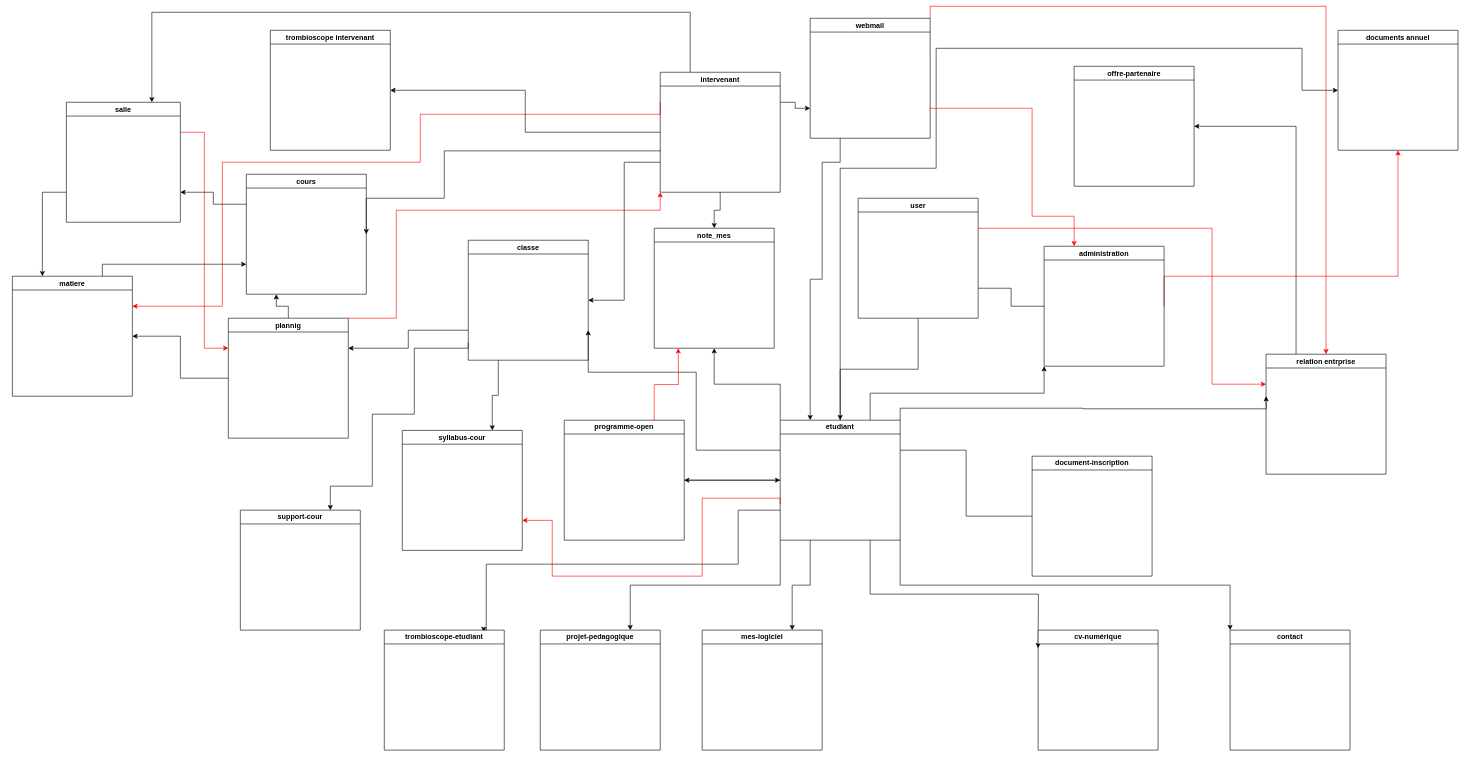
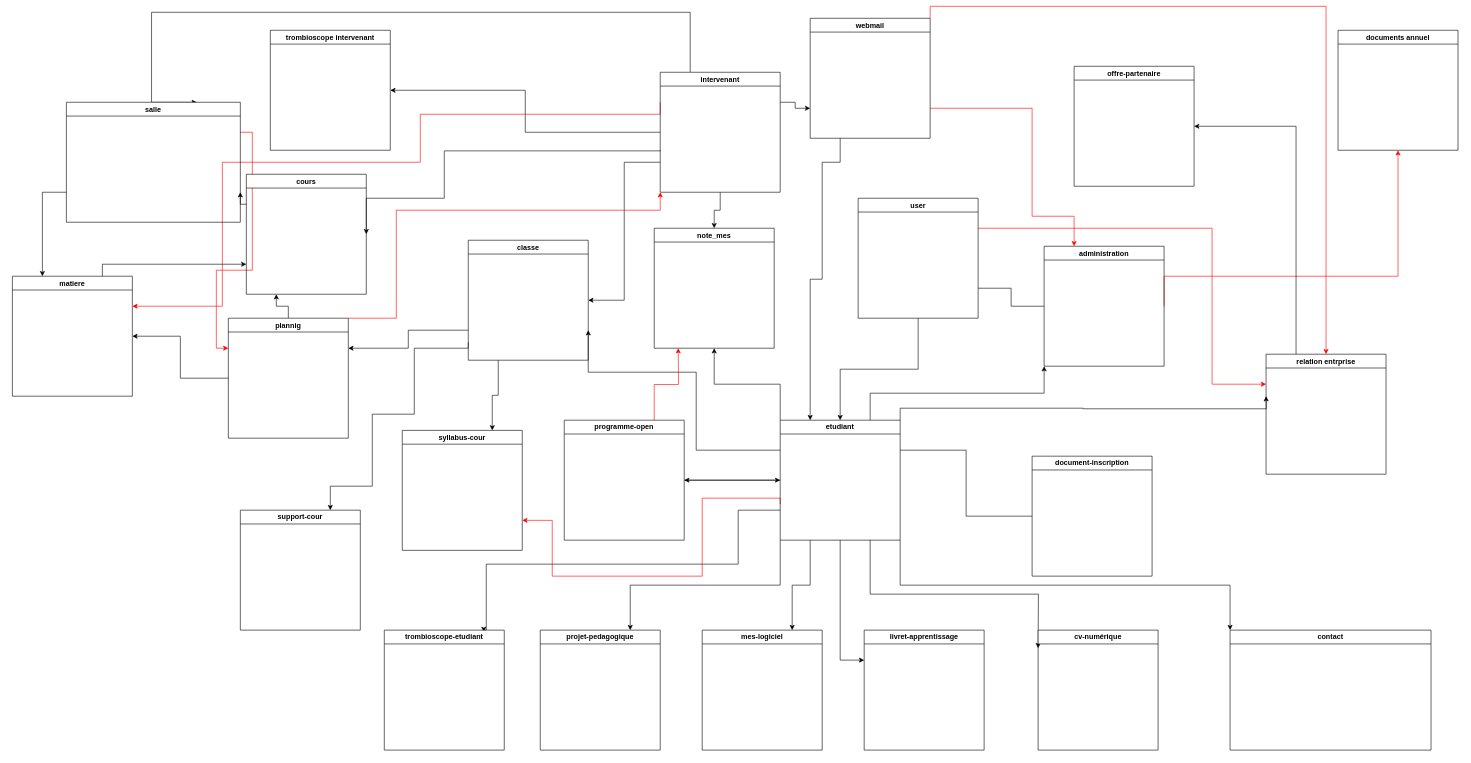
edge "etudiant" -> "documents annuel": removed
node "salle": size 114x120 -> 174x120
edge "etudiant" -> "livret-apprentissage": added
node "livret-apprentissage": added
node "contact": size 120x120 -> 201x120
